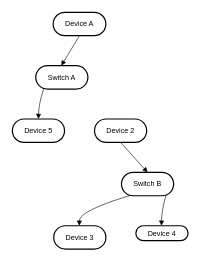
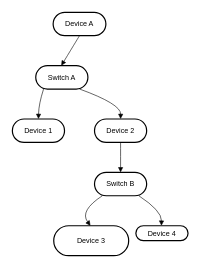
edge "Switch A" -> "Device 2": added
node "Device 5": label "Device 5" -> "Device 1"
node "Switch B": moved (148, 184) -> (121, 184)
node "Device 3": size 52x23 -> 75x30
